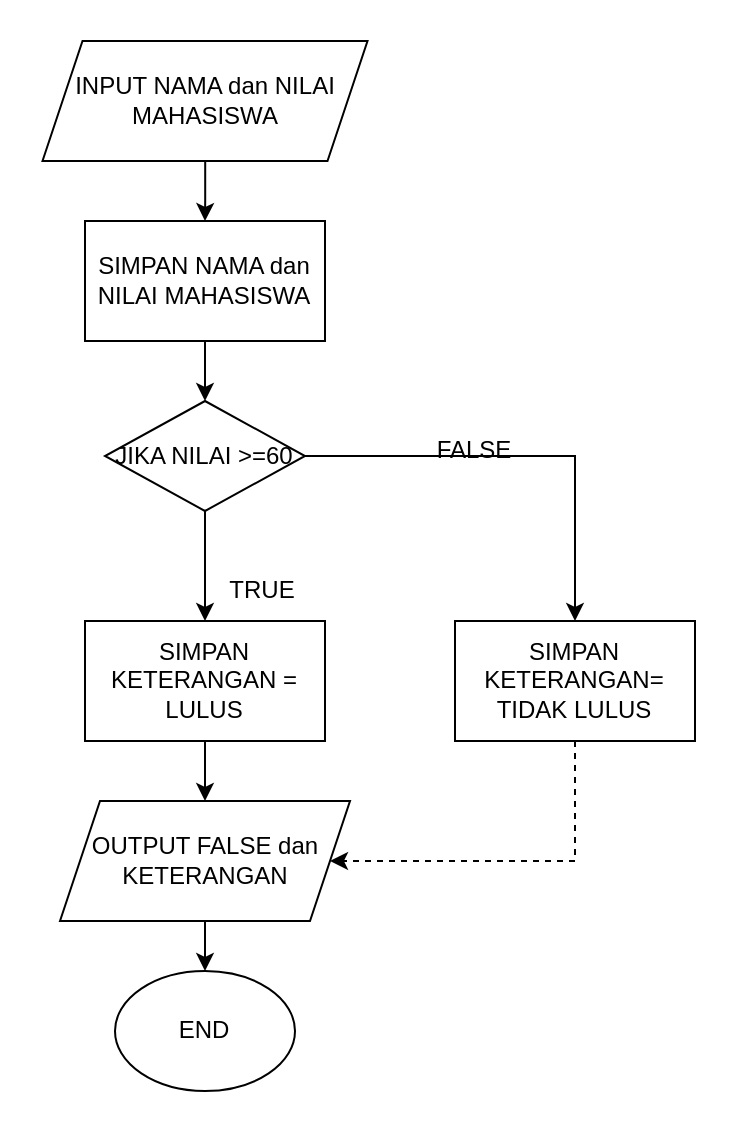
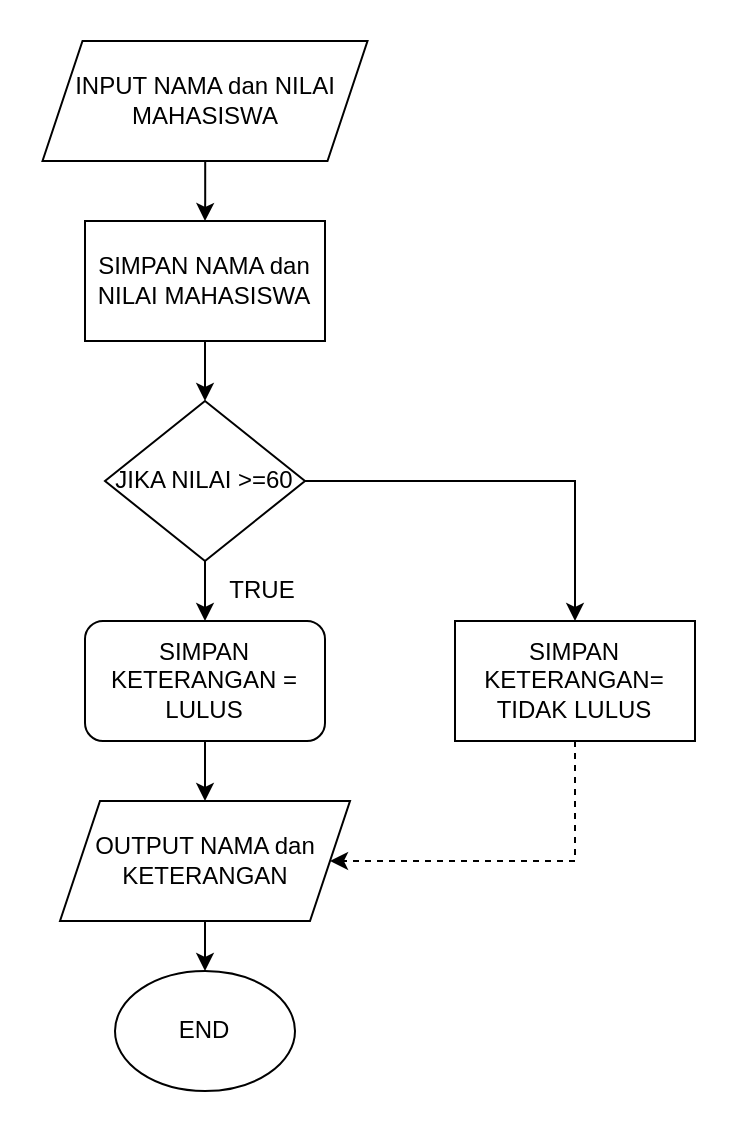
node "FALSE": removed
node "JIKA NILAI >=60": size 200x110 -> 200x160
node "SIMPAN KETERANGAN = LULUS": shape rectangle -> rounded rectangle
node "OUTPUT FALSE dan KETERANGAN": label "OUTPUT FALSE dan KETERANGAN" -> "OUTPUT NAMA dan KETERANGAN"
